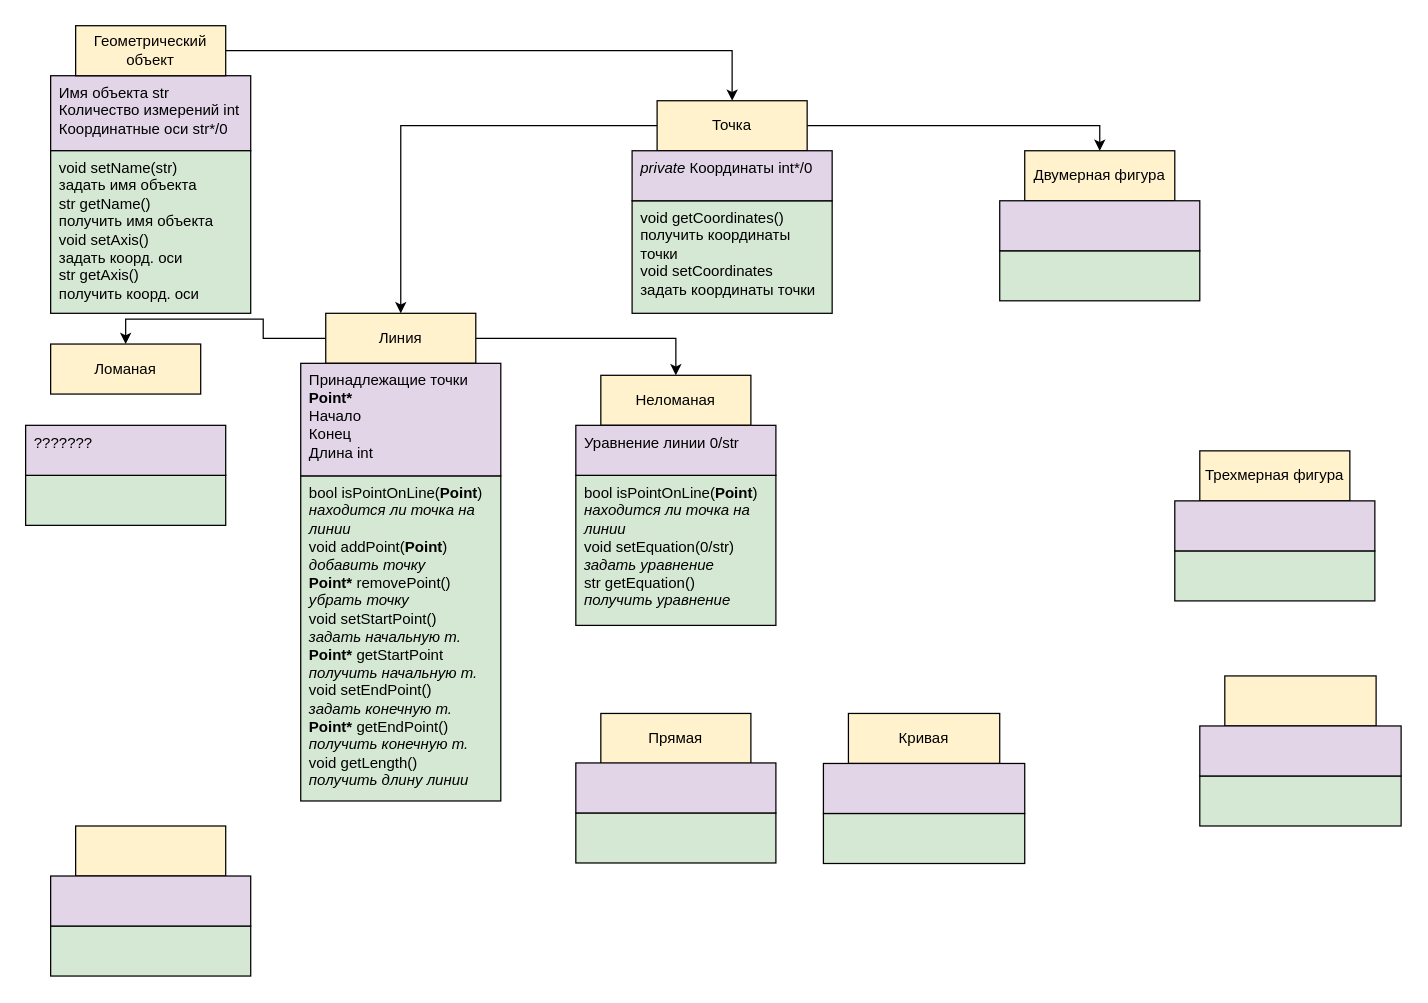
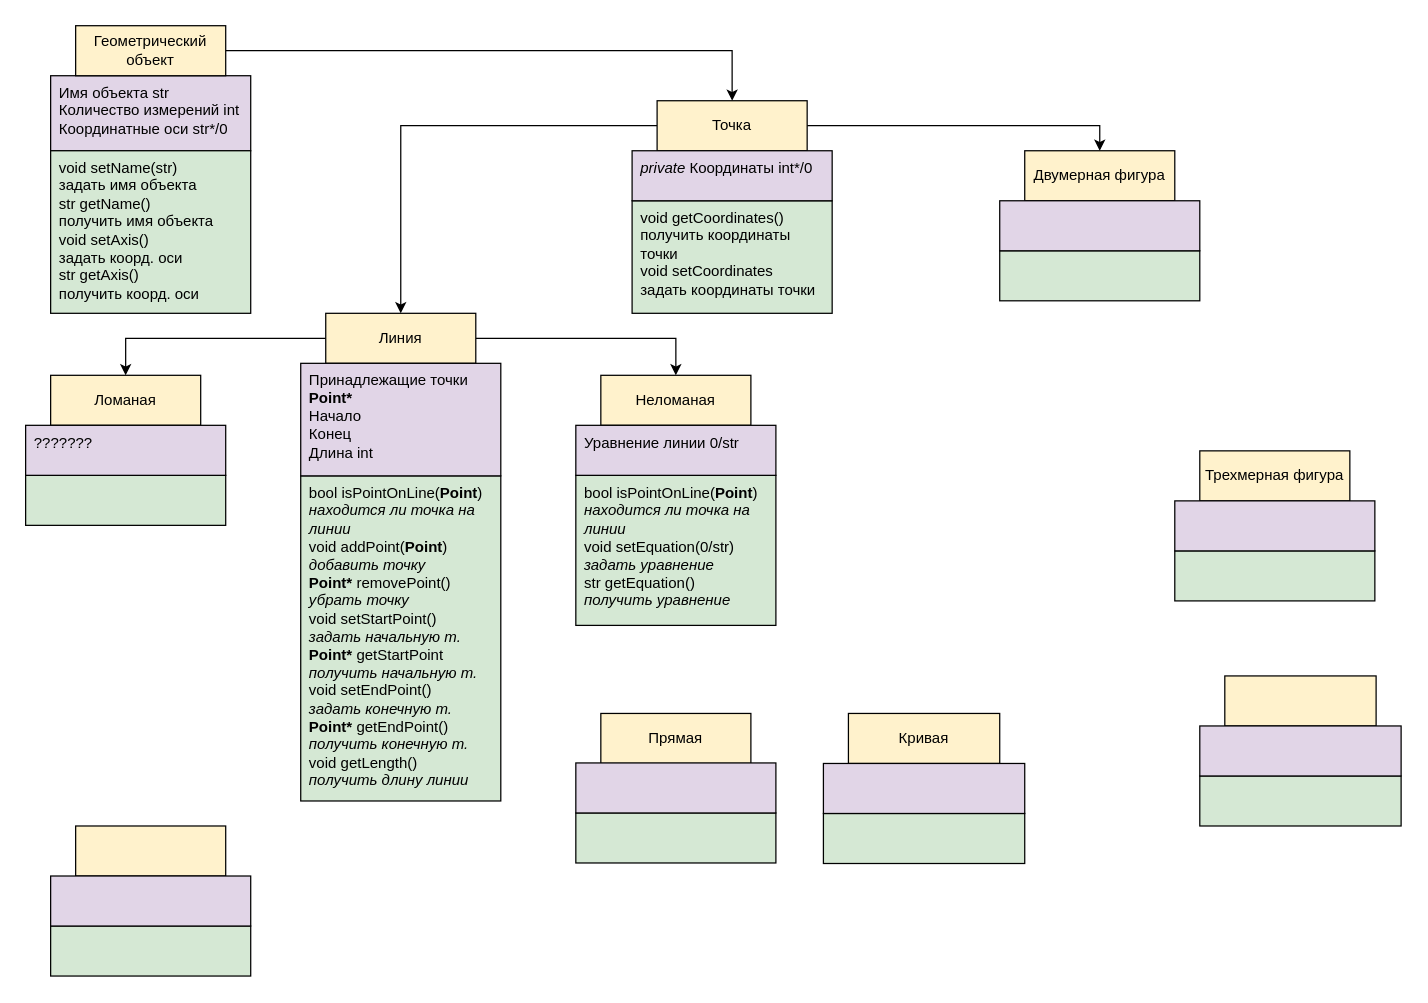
node "Ломаная": moved (126, 369) -> (126, 400)
